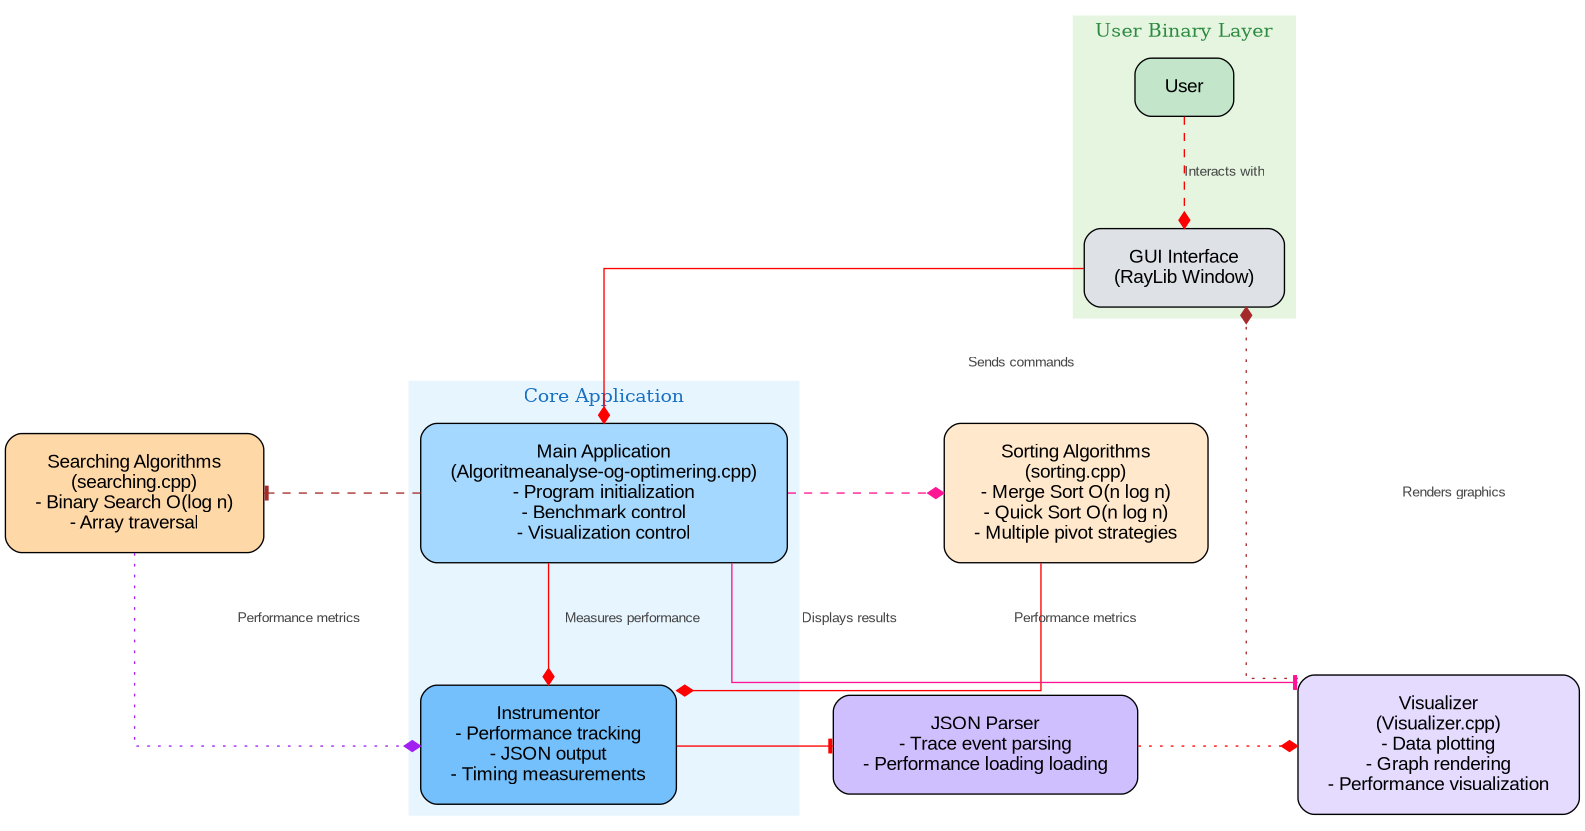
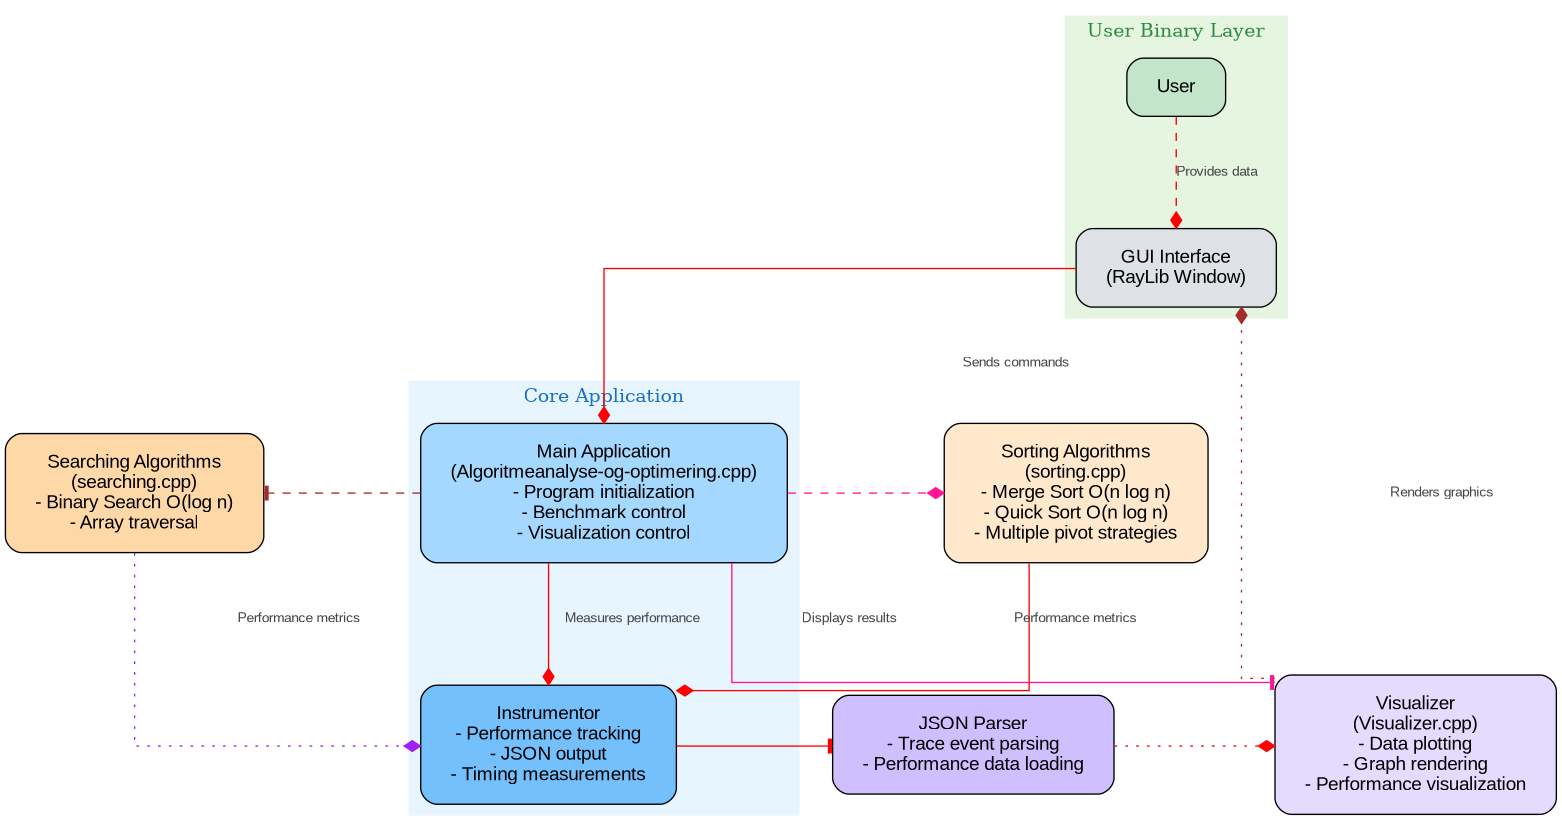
edge "User" -> "GUI Interface (RayLib Window)": label "Interacts with" -> "Provides data"
node "JSON Parser - Trace event parsing - Performance loading loading": label "JSON Parser - Trace event parsing - Performance loading loading" -> "JSON Parser - Trace event parsing - Performance data loading"
